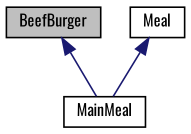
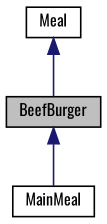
edge "MainMeal" -> "Meal": now "BeefBurger" -> "Meal"
